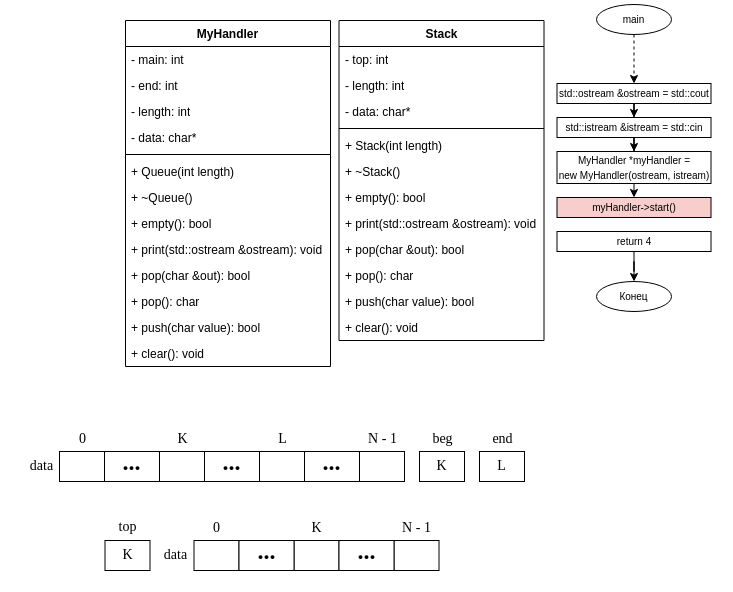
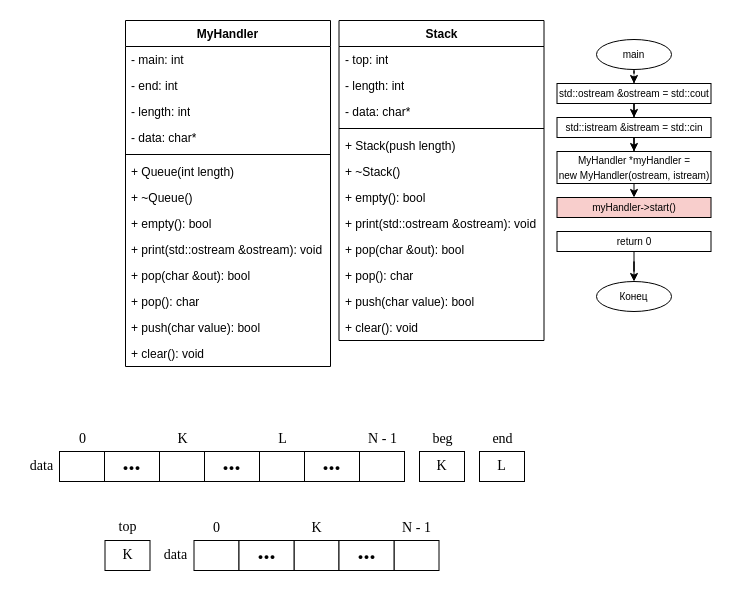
node "main": moved (634, 20) -> (634, 55)
node "+ Stack(int length)": label "+ Stack(int length)" -> "+ Stack(push length)"
node "return 4": label "return 4" -> "return 0"
